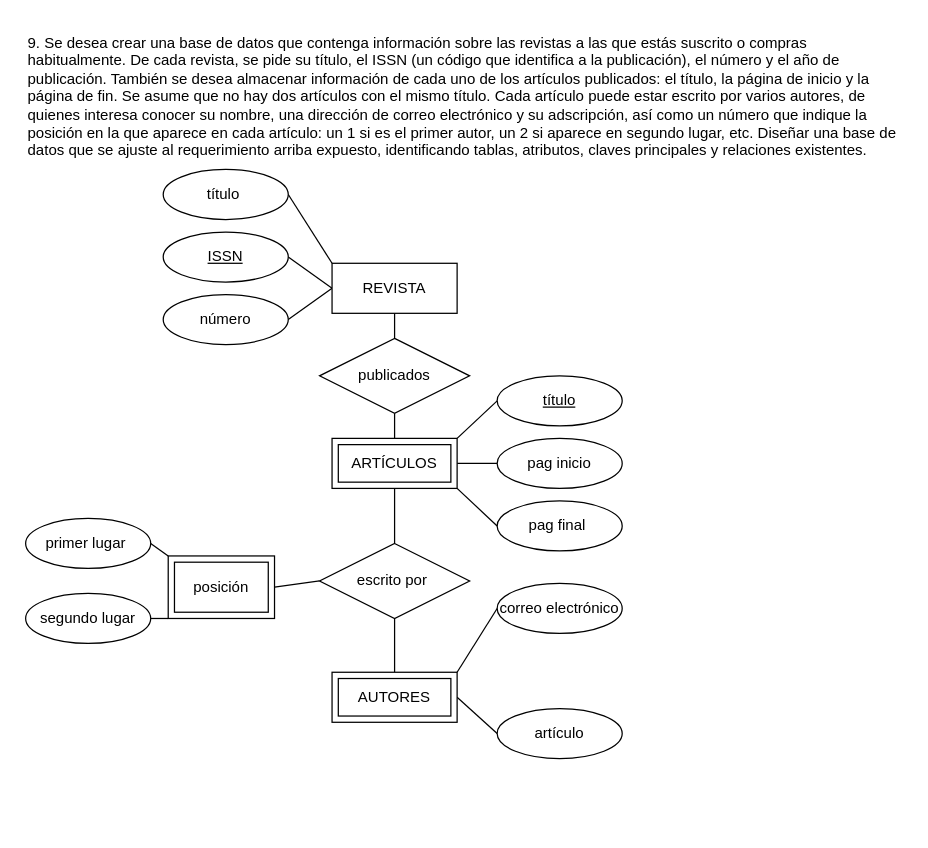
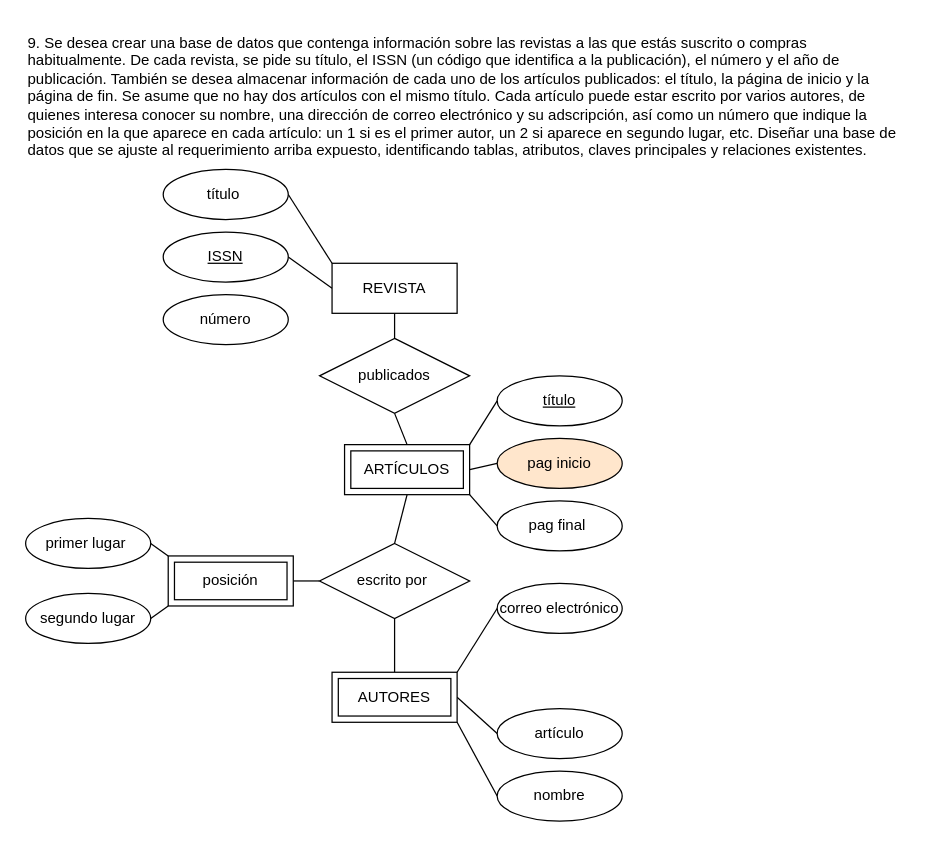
edge "REVISTA" -- "número": removed
node "ARTÍCULOS": moved (394, 463) -> (407, 469)
node "pag inicio": fillcolor #ffffff -> #ffe6cc
node "posición": size 106x63 -> 125x50
edge "AUTORES" -- "nombre": added
node "nombre": added
